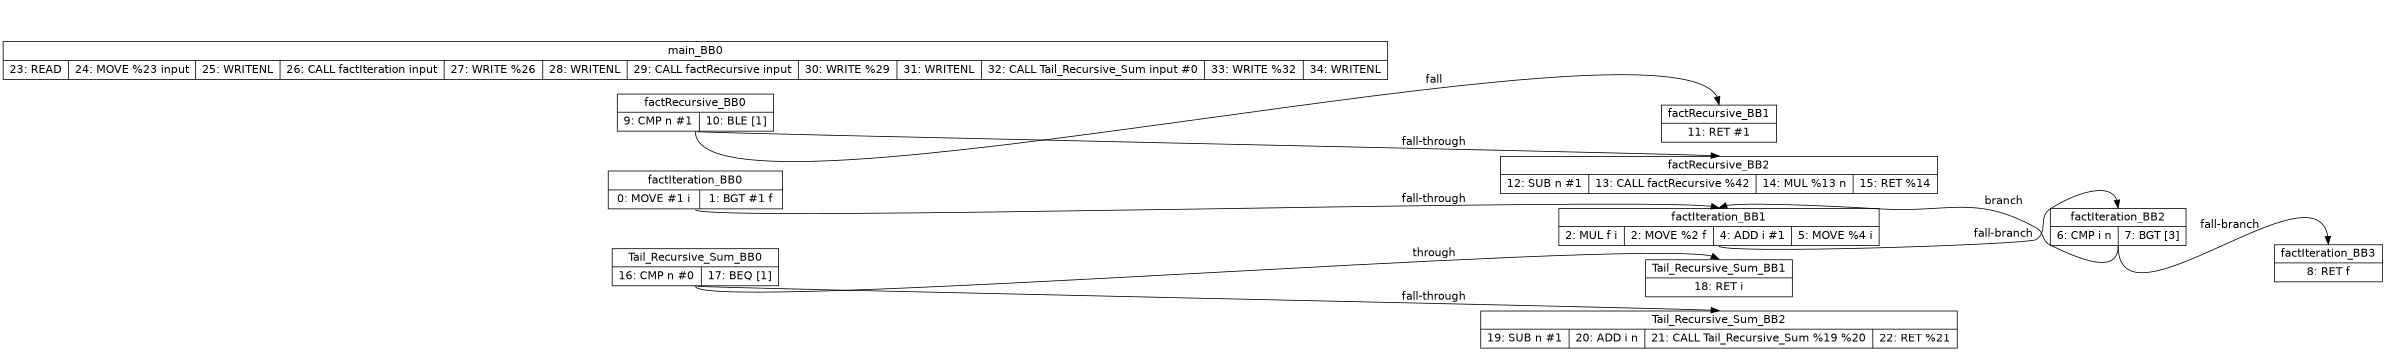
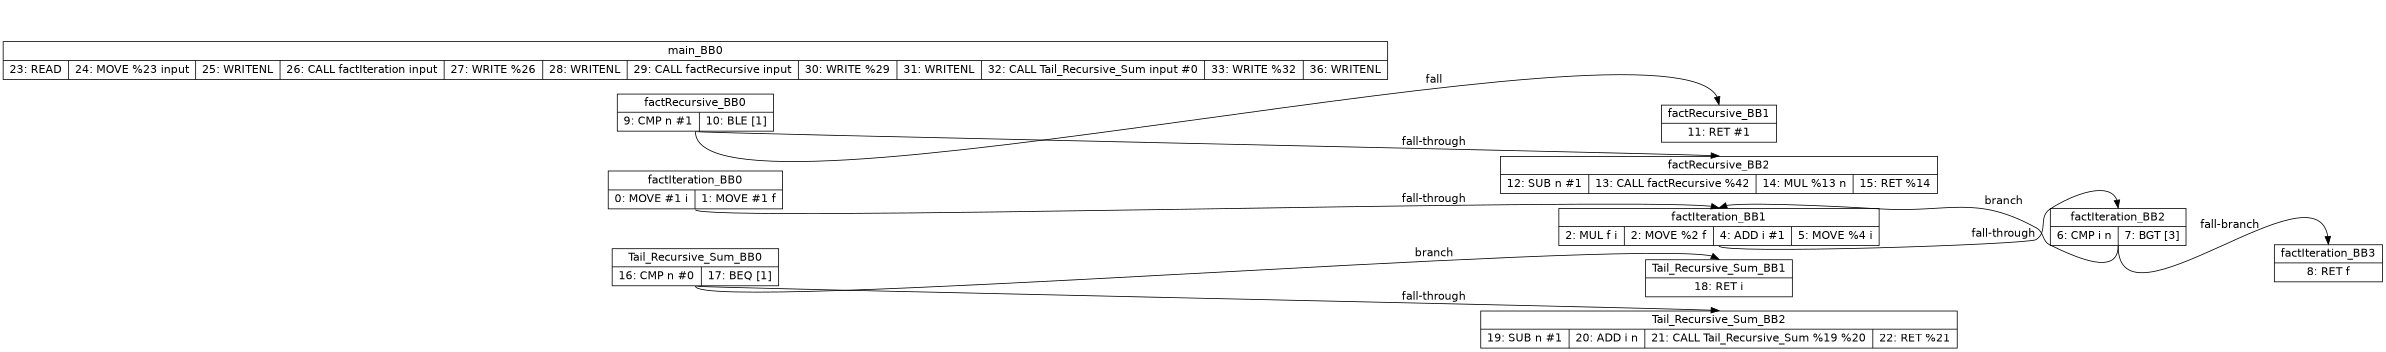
node "main_BB0": text "34: WRITENL" -> "36: WRITENL"
node "factIteration_BB0": text "1: BGT #1 f" -> "1: MOVE #1 f"
edge "factIteration_BB1" -> "factIteration_BB2": label "fall-branch" -> "fall-through"
edge "Tail_Recursive_Sum_BB0" -> "Tail_Recursive_Sum_BB1": label "through" -> "branch"
